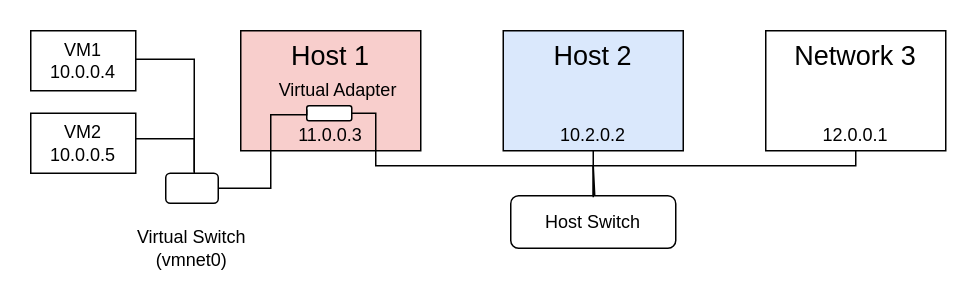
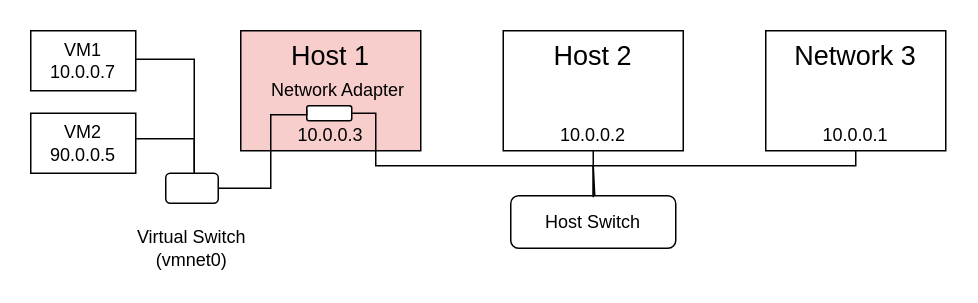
node "VM1 10.0.0.4": label "VM1 10.0.0.4" -> "VM1 10.0.0.7"
node "Virtual Adapter": label "Virtual Adapter" -> "Network Adapter"
node "Host 2": fillcolor #dae8fc -> #ffffff
node "11.0.0.3": label "11.0.0.3" -> "10.0.0.3"
node "10.2.0.2": label "10.2.0.2" -> "10.0.0.2"
node "12.0.0.1": label "12.0.0.1" -> "10.0.0.1"
node "VM2 10.0.0.5": label "VM2 10.0.0.5" -> "VM2 90.0.0.5"
